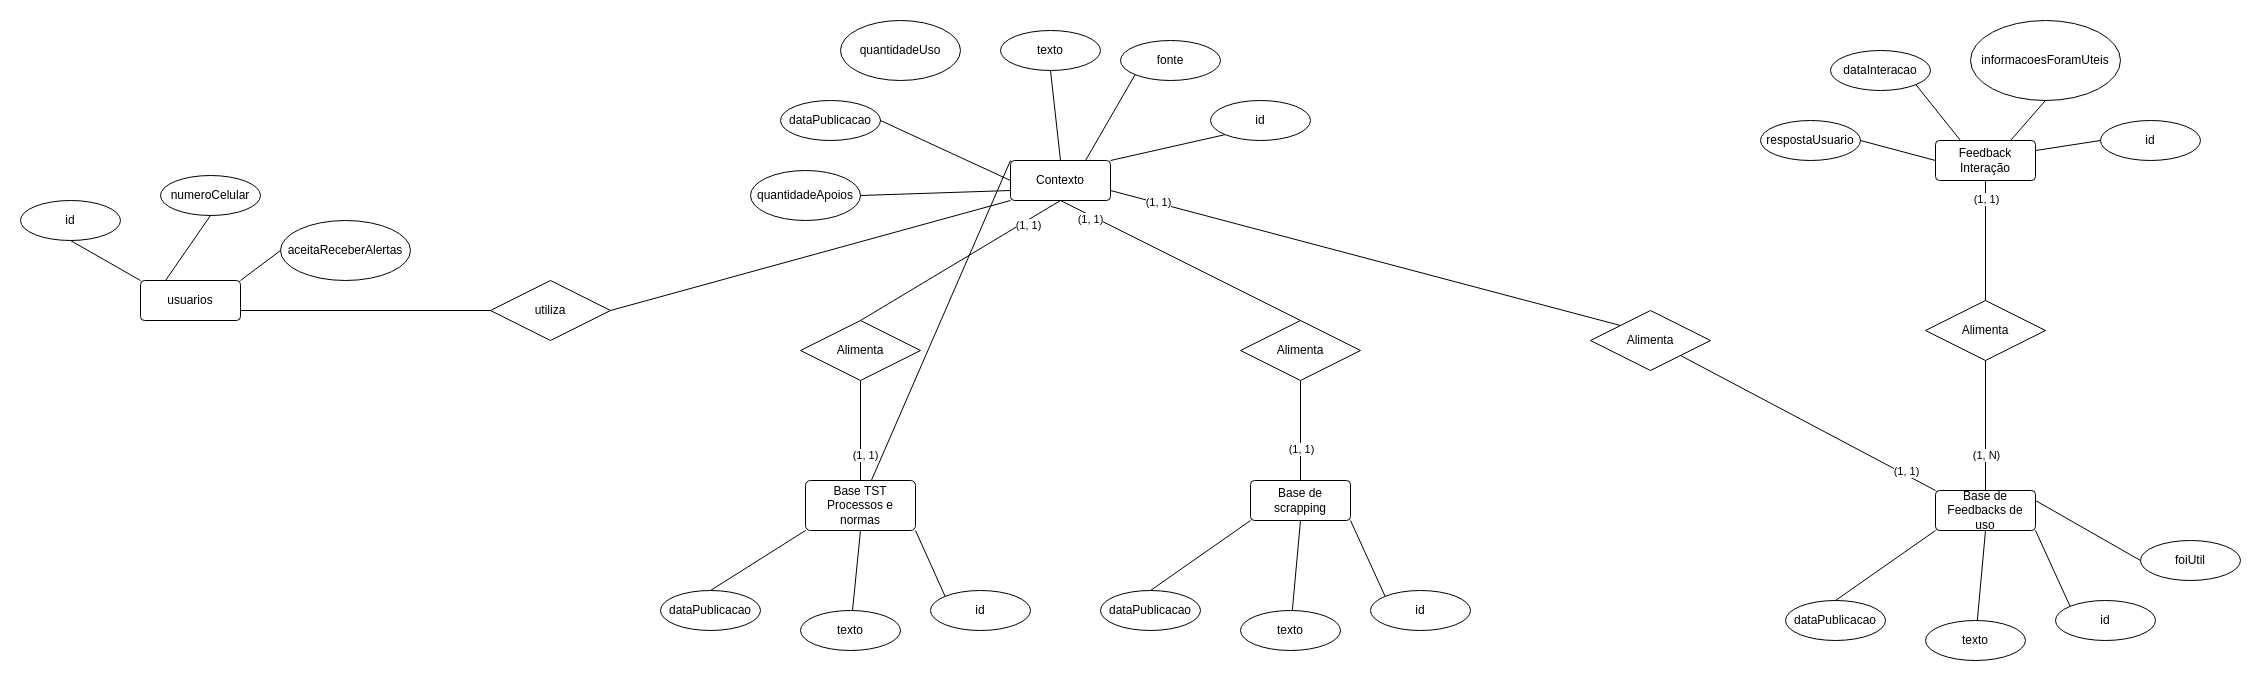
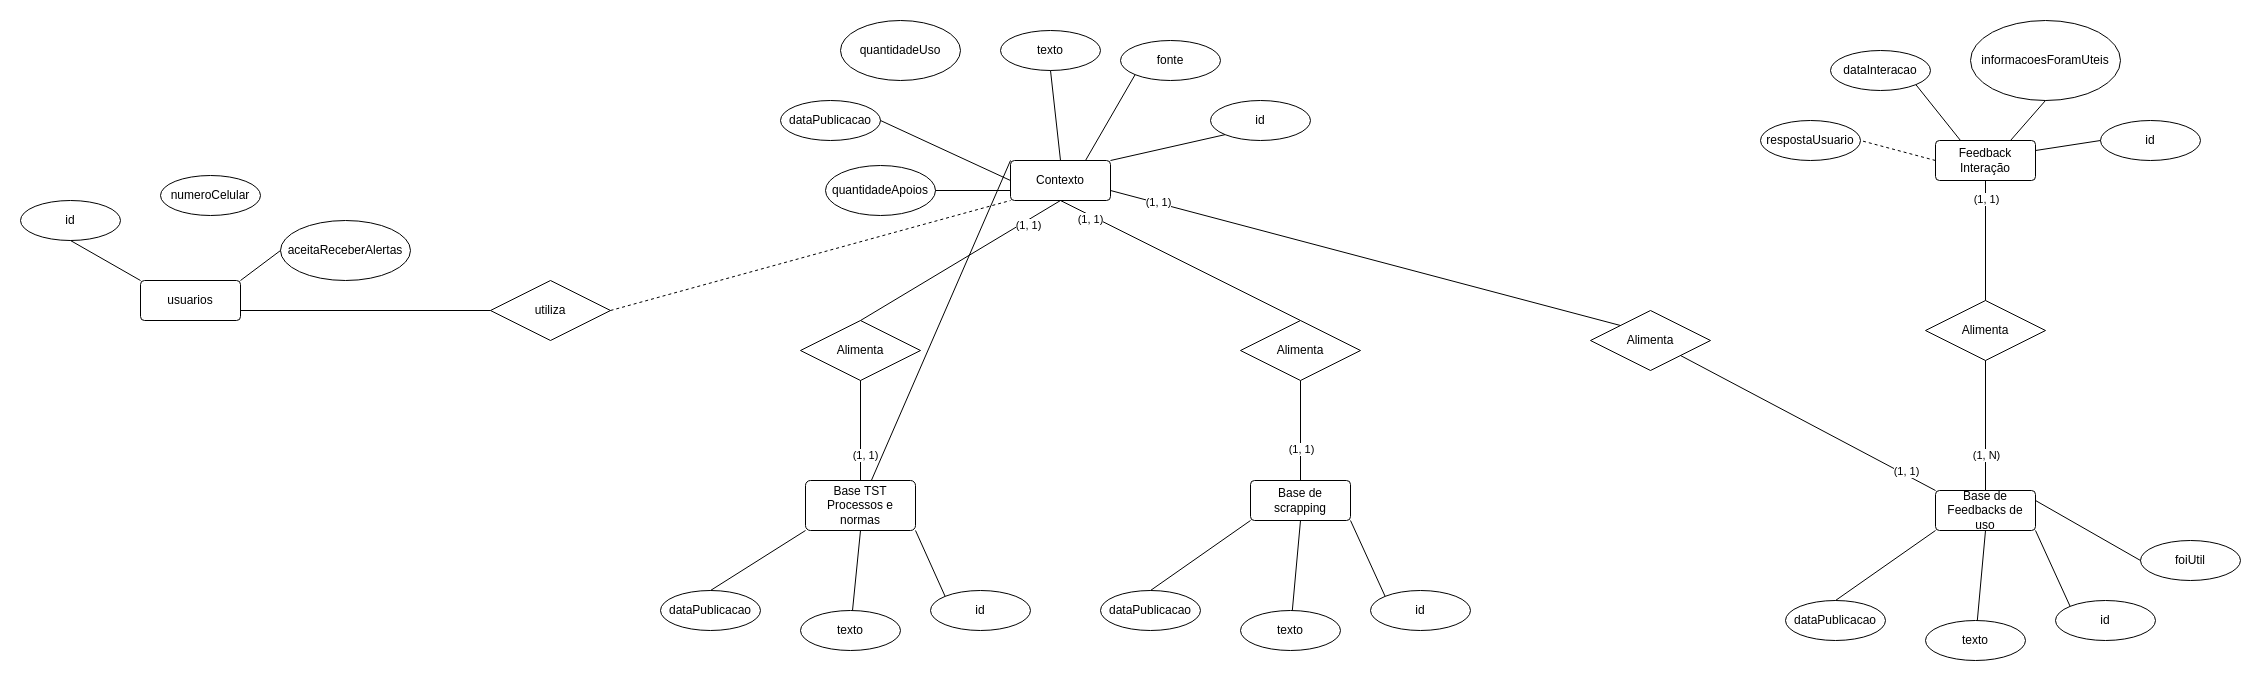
edge "respostaUsuario" -- "Feedback Interação": style solid -> dashed
node "quantidadeApoios": moved (806, 196) -> (881, 191)
edge "numeroCelular" -- "usuarios": removed
edge "Contexto" -- "utiliza": style solid -> dashed
